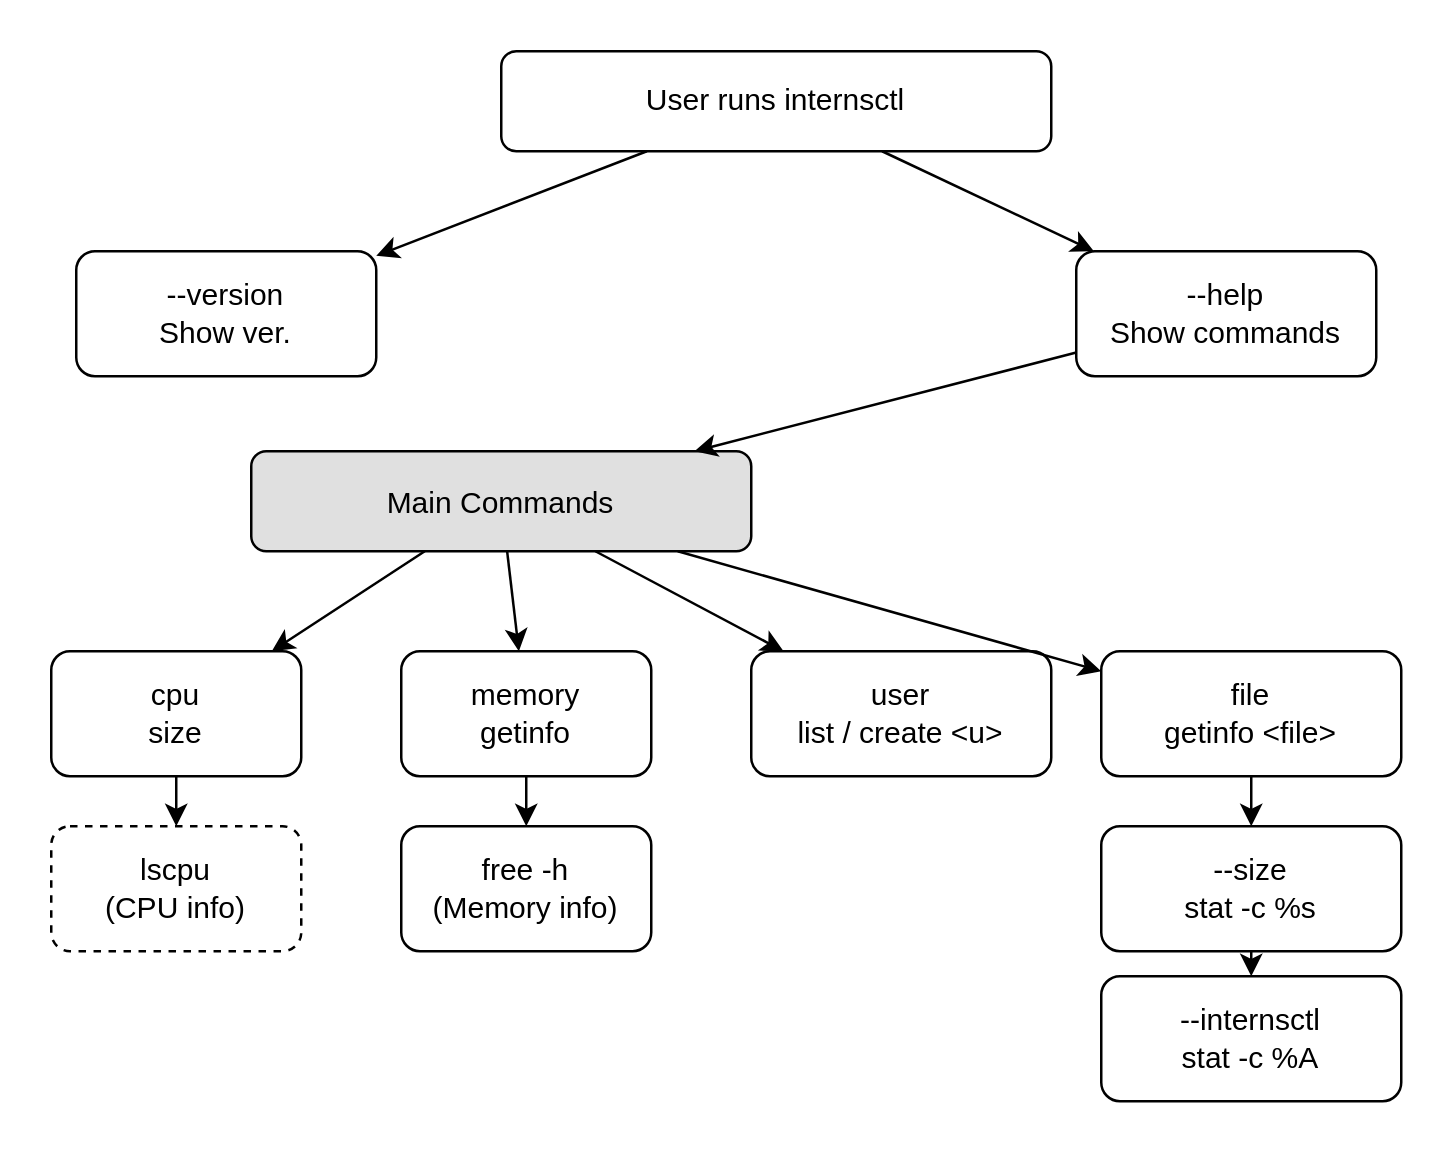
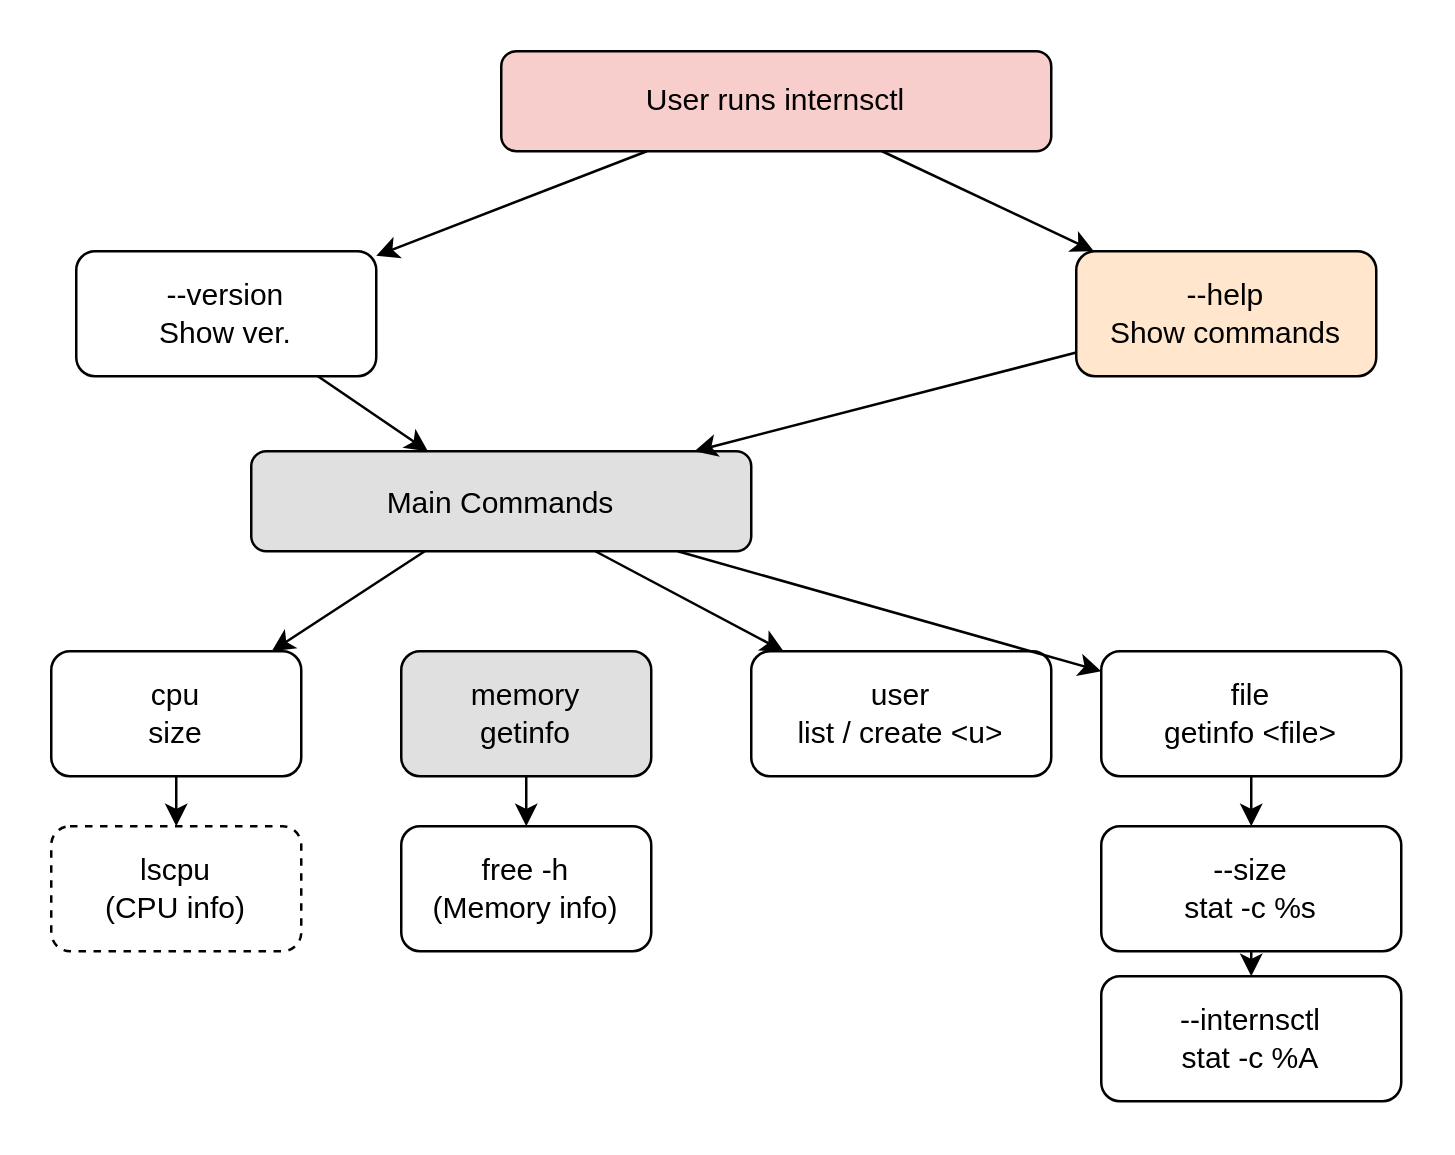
node "User runs internsctl": fillcolor #ffffff -> #f8cecc
node "--help Show commands": fillcolor #ffffff -> #ffe6cc
edge "--version Show ver." -> "Main Commands": added
edge "Main Commands" -> "memory getinfo": removed
node "memory getinfo": fillcolor #ffffff -> #e0e0e0
